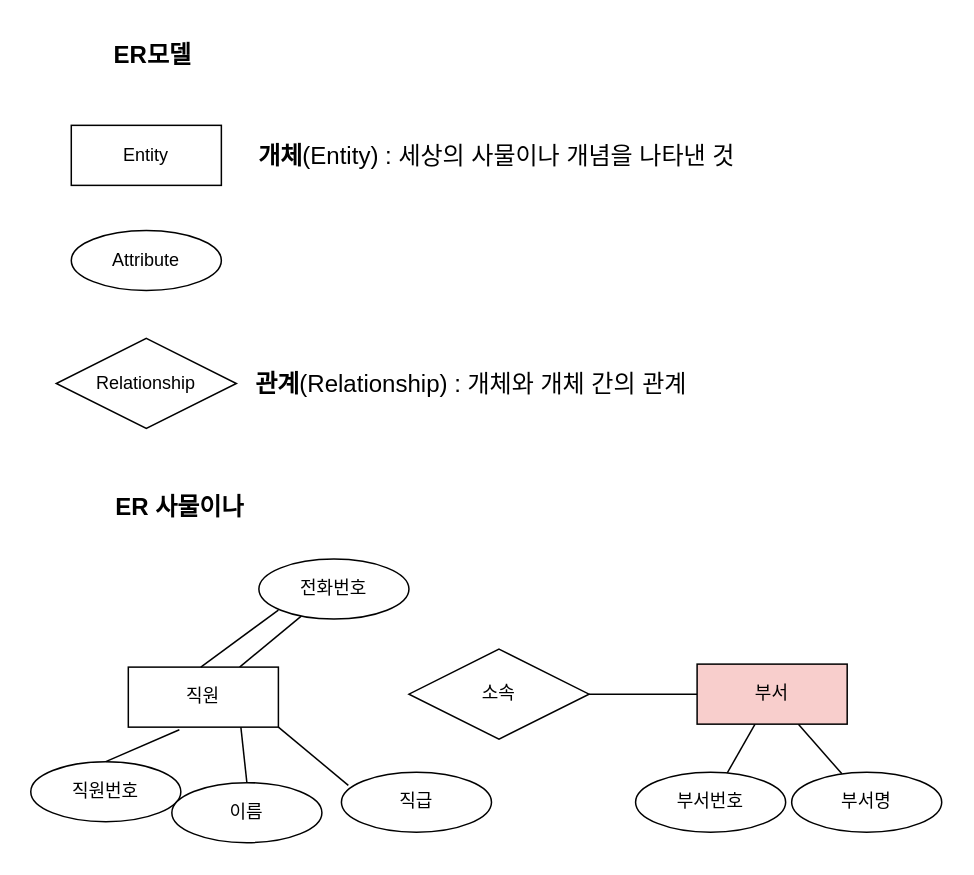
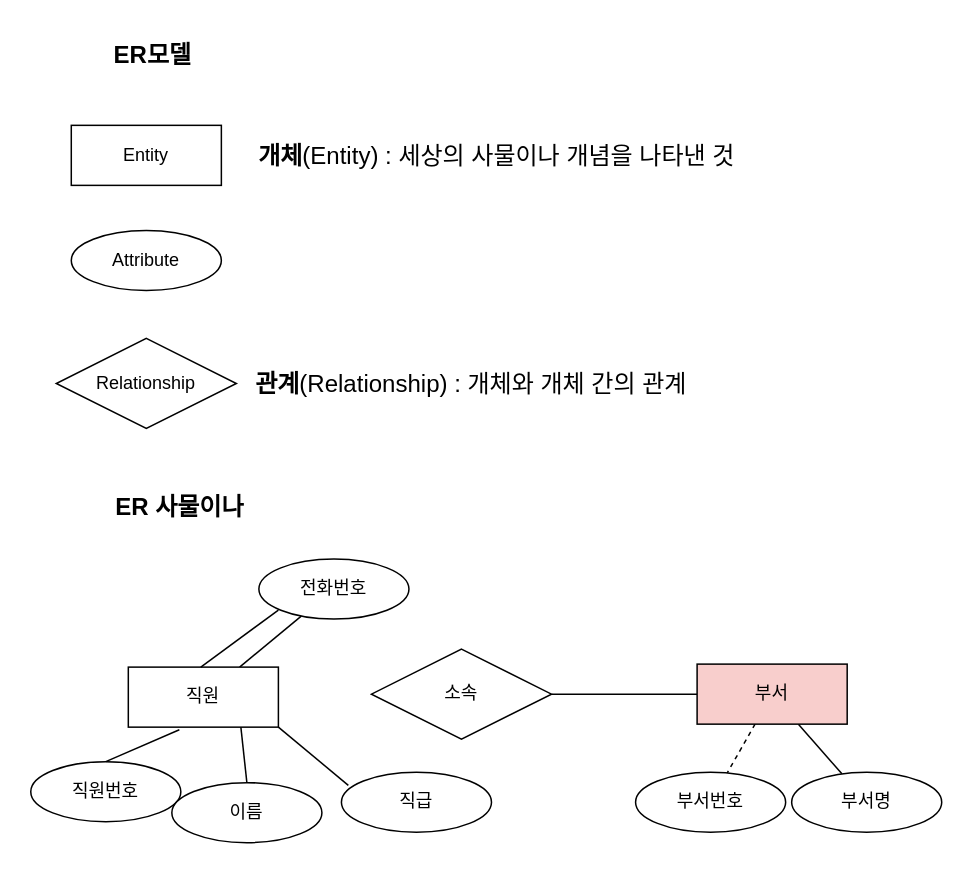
node "소속": moved (499, 694) -> (461, 694)
edge "부서" -- "부서번호": style solid -> dashed
